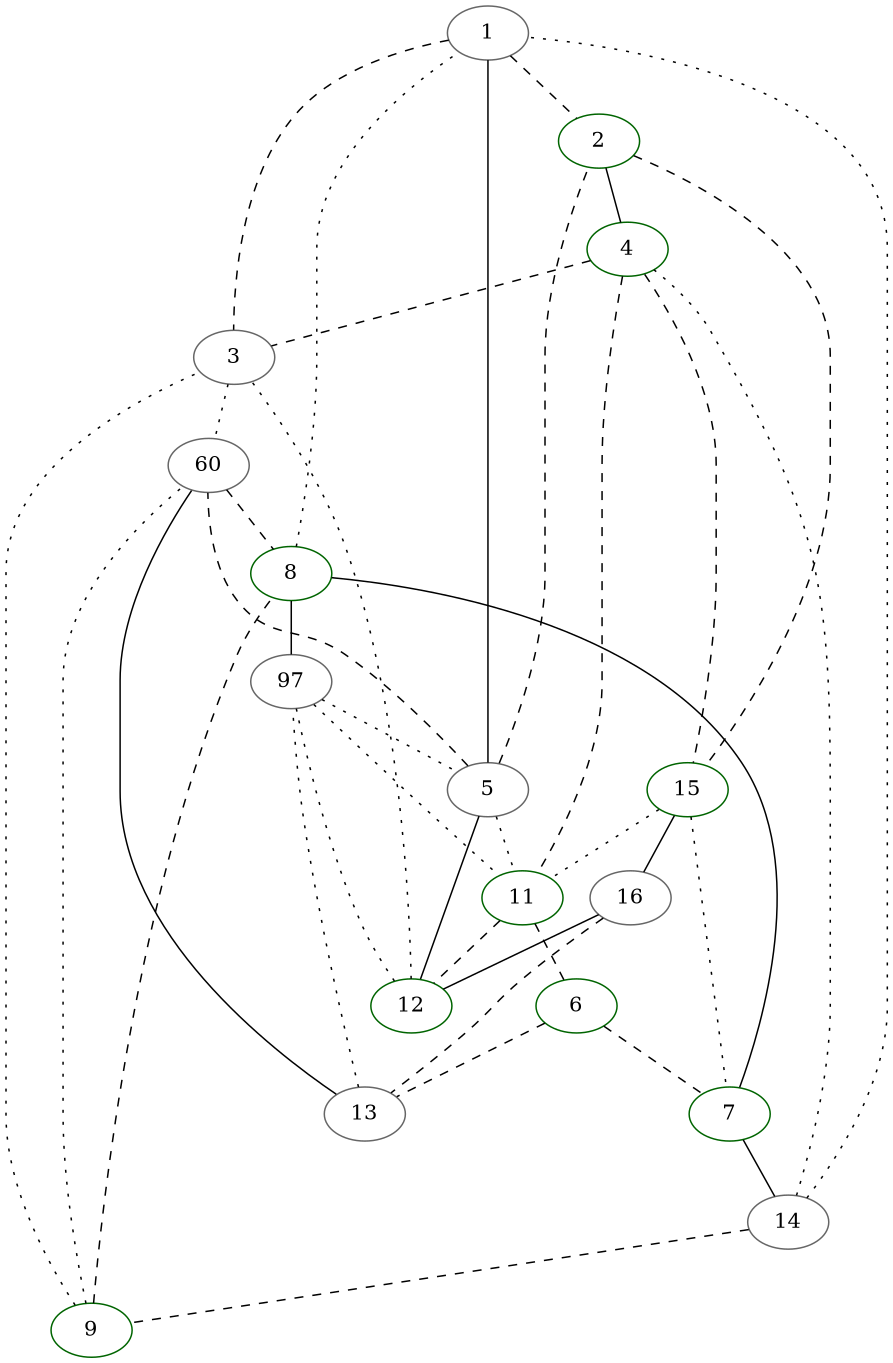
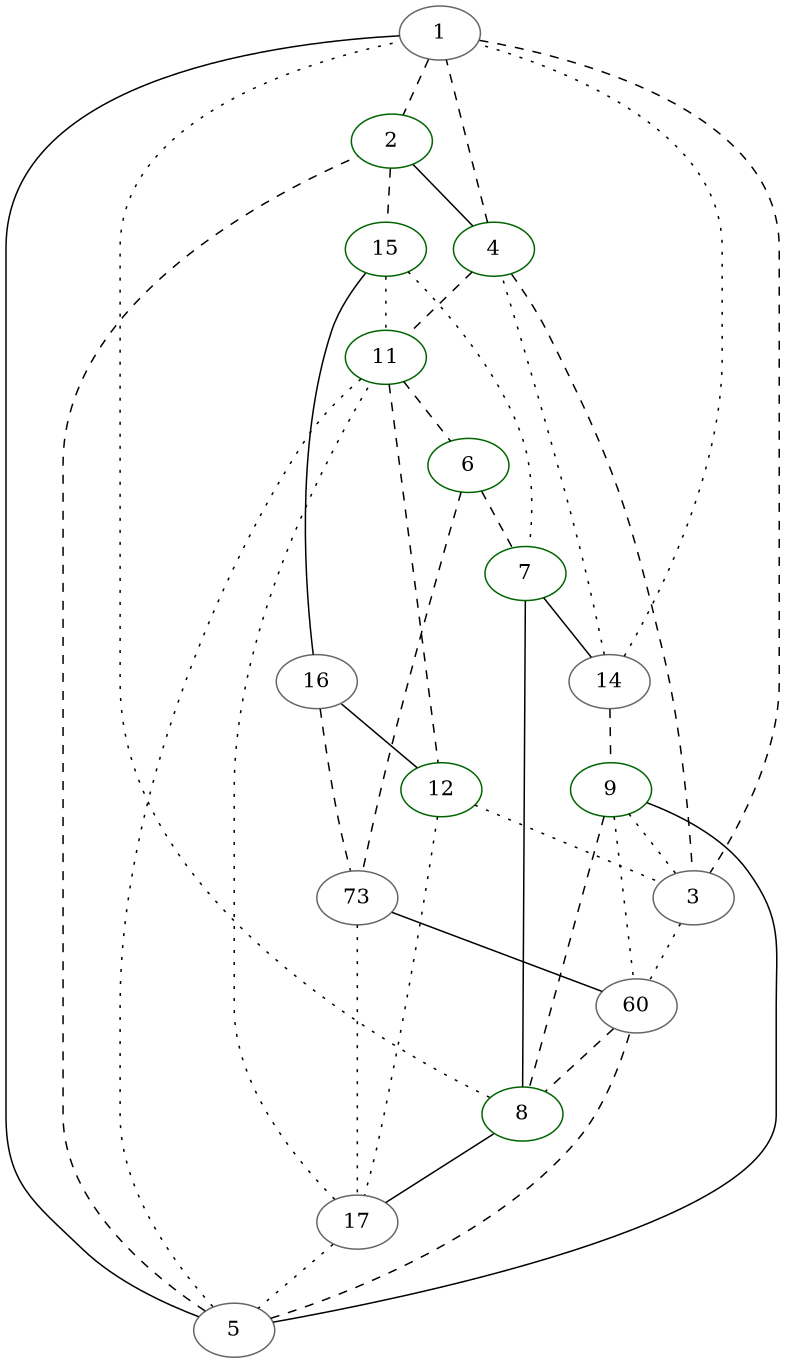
edge "4" -- "15": now "4" -- "1"
node "97": label "97" -> "17"
edge "5" -- "12": now "5" -- "9"
node "13": label "13" -> "73"
